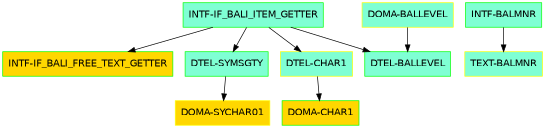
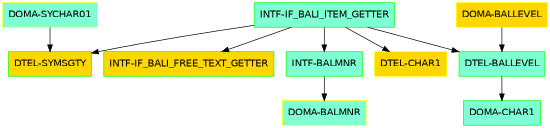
node "DOMA-BALLEVEL": fillcolor aquamarine -> gold
edge "INTF-IF_BALI_ITEM_GETTER" -> "INTF-BALMNR": added
node "DTEL-SYMSGTY": fillcolor aquamarine -> gold
node "DTEL-CHAR1": fillcolor aquamarine -> gold
node "TEXT-BALMNR": label "TEXT-BALMNR" -> "DOMA-BALMNR"
edge "DTEL-SYMSGTY" -> "DOMA-SYCHAR01": reversed
edge "DTEL-CHAR1" -> "DOMA-CHAR1": now "DTEL-BALLEVEL" -> "DOMA-CHAR1"
node "DOMA-SYCHAR01": fillcolor gold -> aquamarine
node "DOMA-CHAR1": fillcolor gold -> aquamarine
